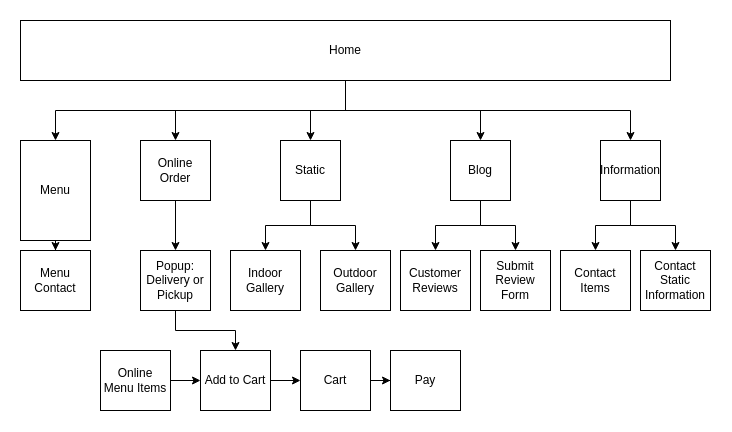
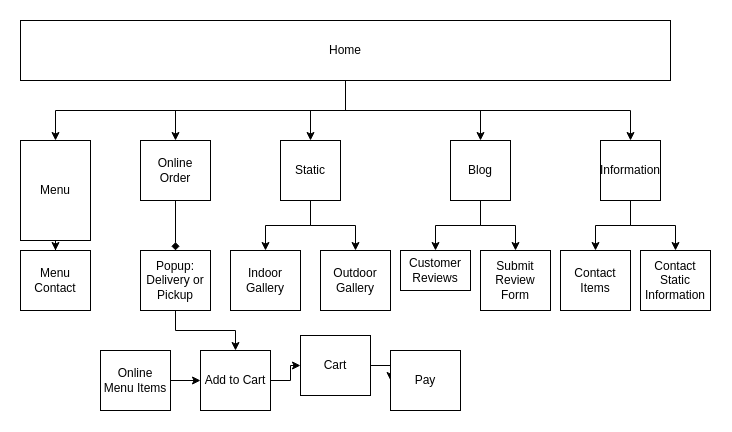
edge "Online Order" -> "Popup: Delivery or Pickup": arrowhead classic -> diamond
node "Customer Reviews": size 70x60 -> 70x40
node "Cart": moved (336, 381) -> (336, 366)
